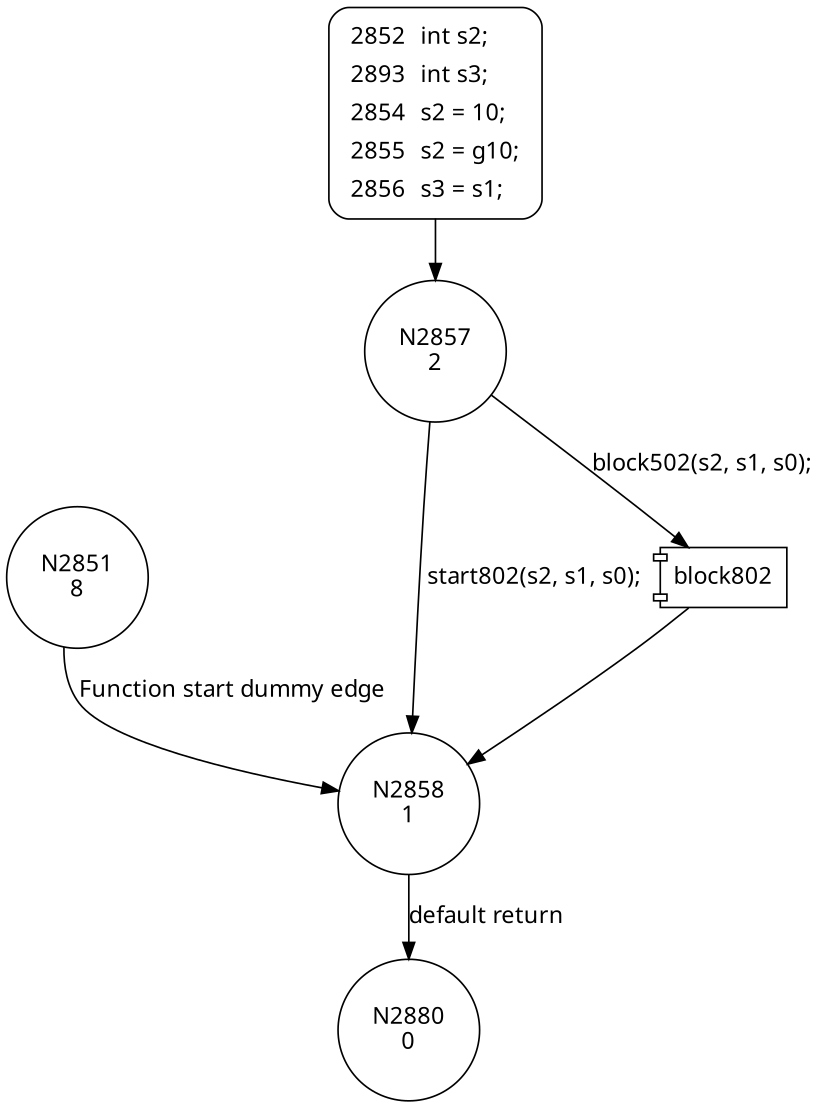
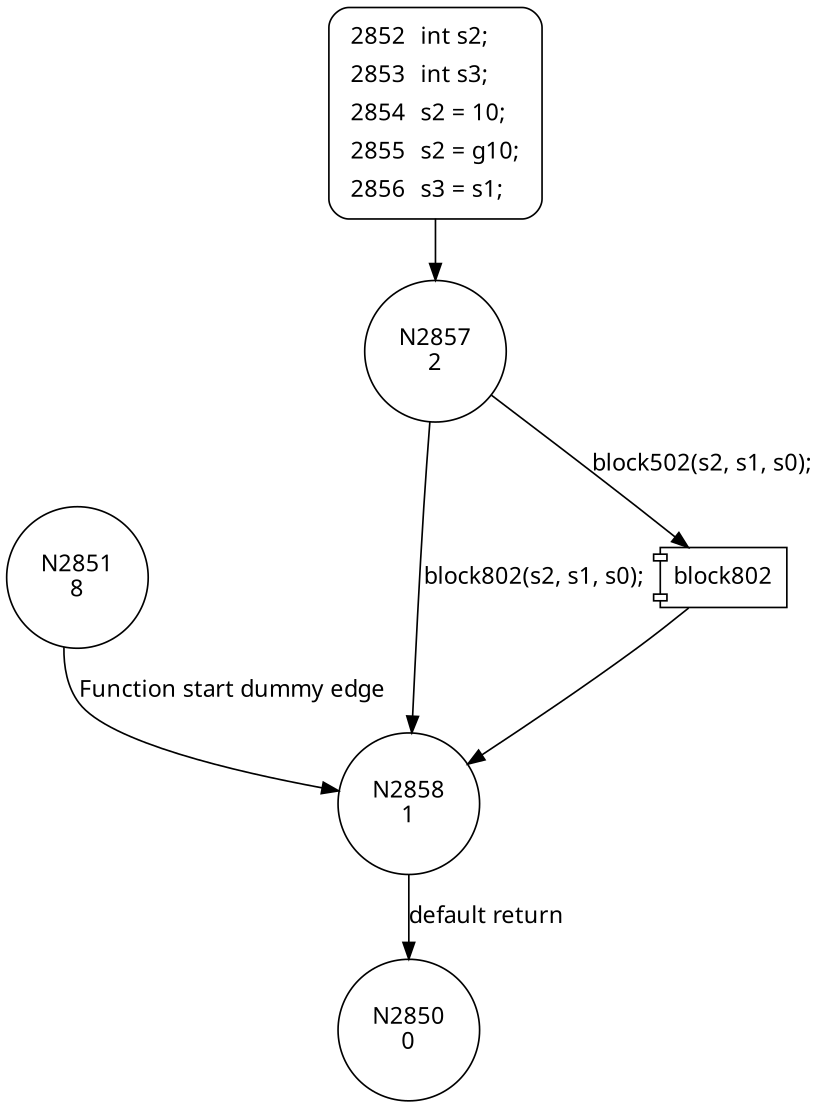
node "2852": text "2893" -> "2853"
edge "N2857 2" -> "N2858 1": label "start802(s2, s1, s0);" -> "block802(s2, s1, s0);"
node "N2880 0": label "N2880 0" -> "N2850 0"
